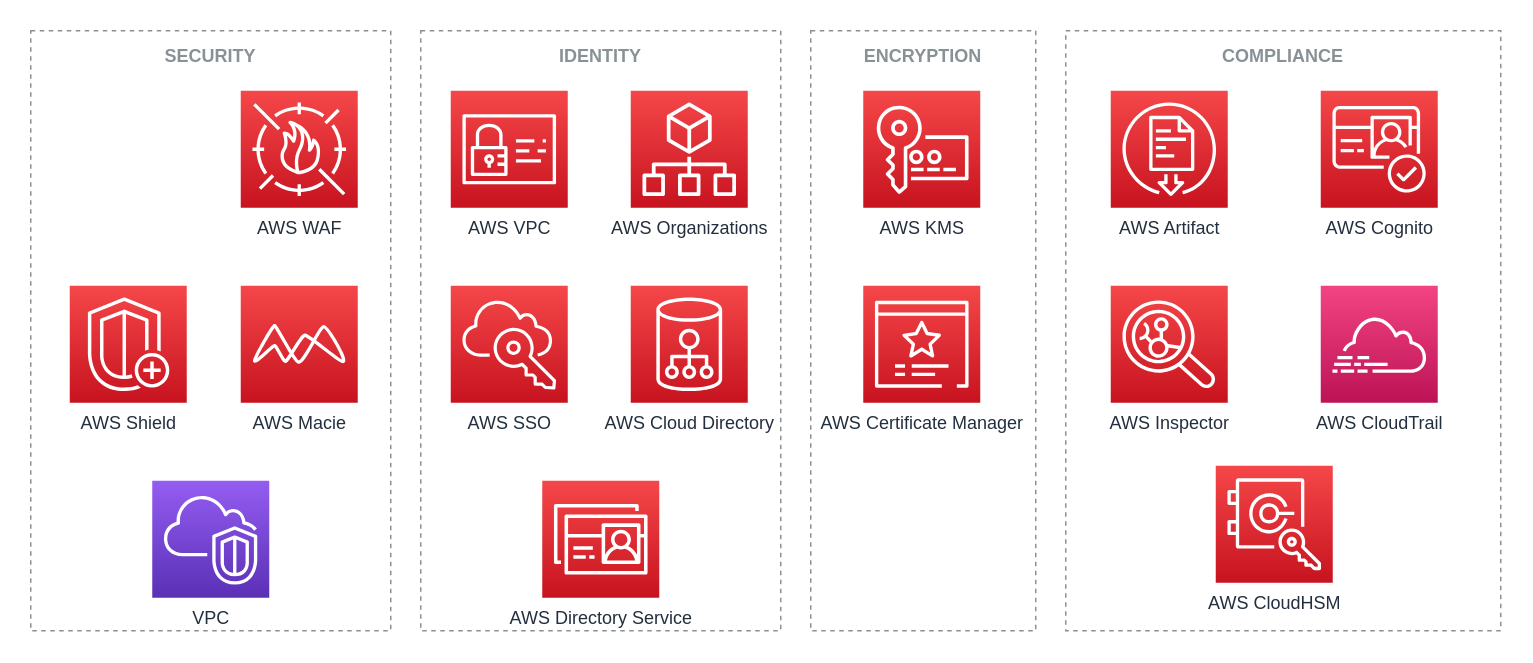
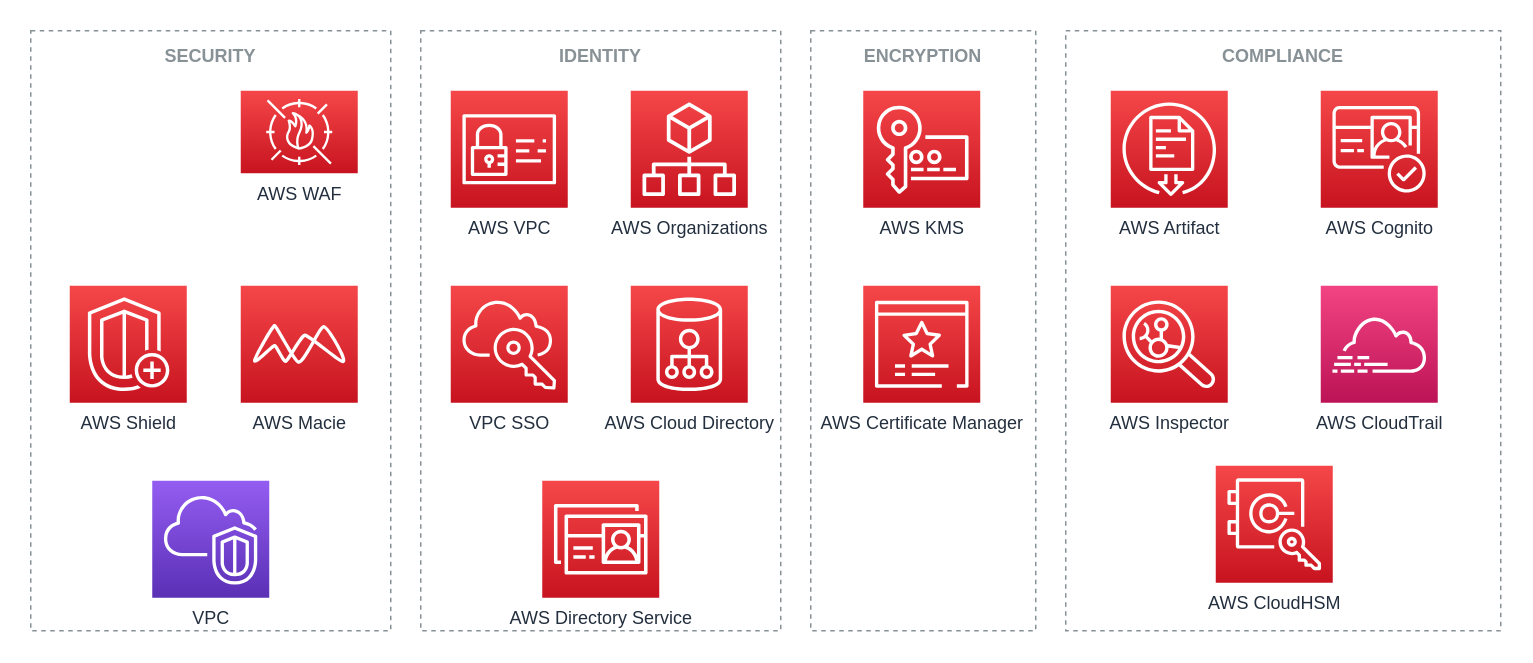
node "AWS WAF": size 117x117 -> 117x83
node "AWS SSO": label "AWS SSO" -> "VPC SSO"
